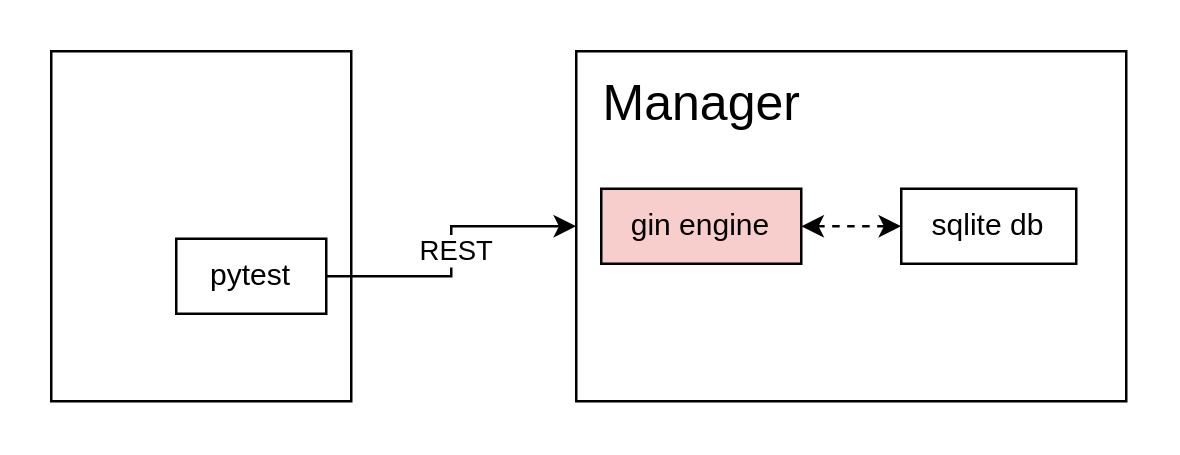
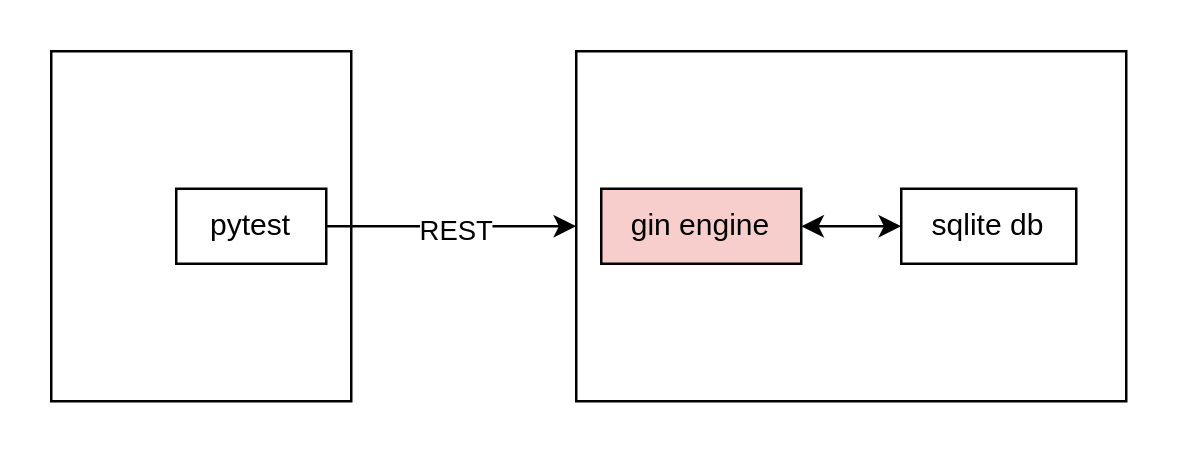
node "Manager": removed
edge "gin engine" -- "sqlite db": style dashed -> solid
node "pytest": moved (251, 276) -> (251, 226)
